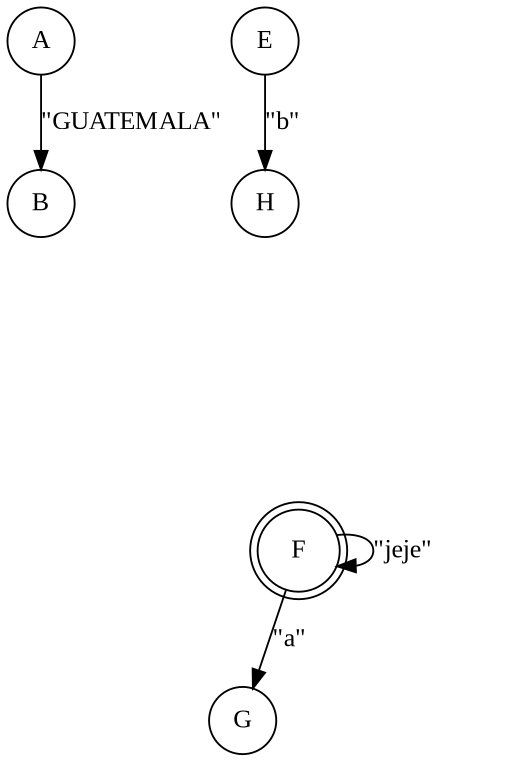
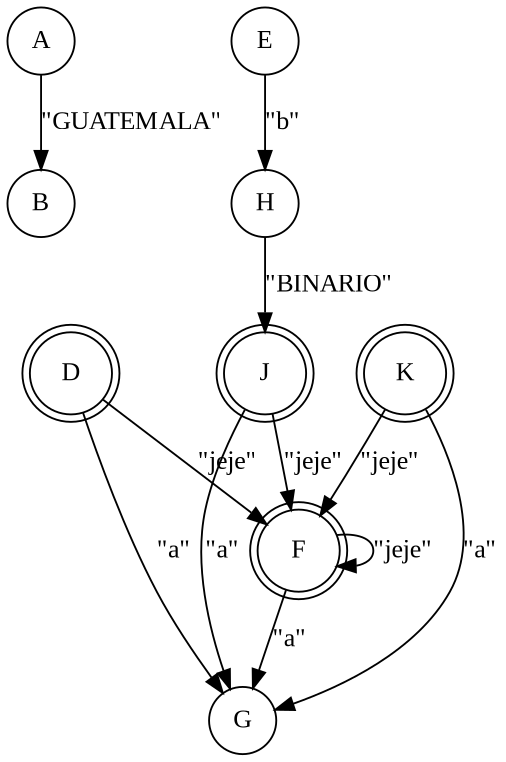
node "D": added
node "J": added
node "K": added
